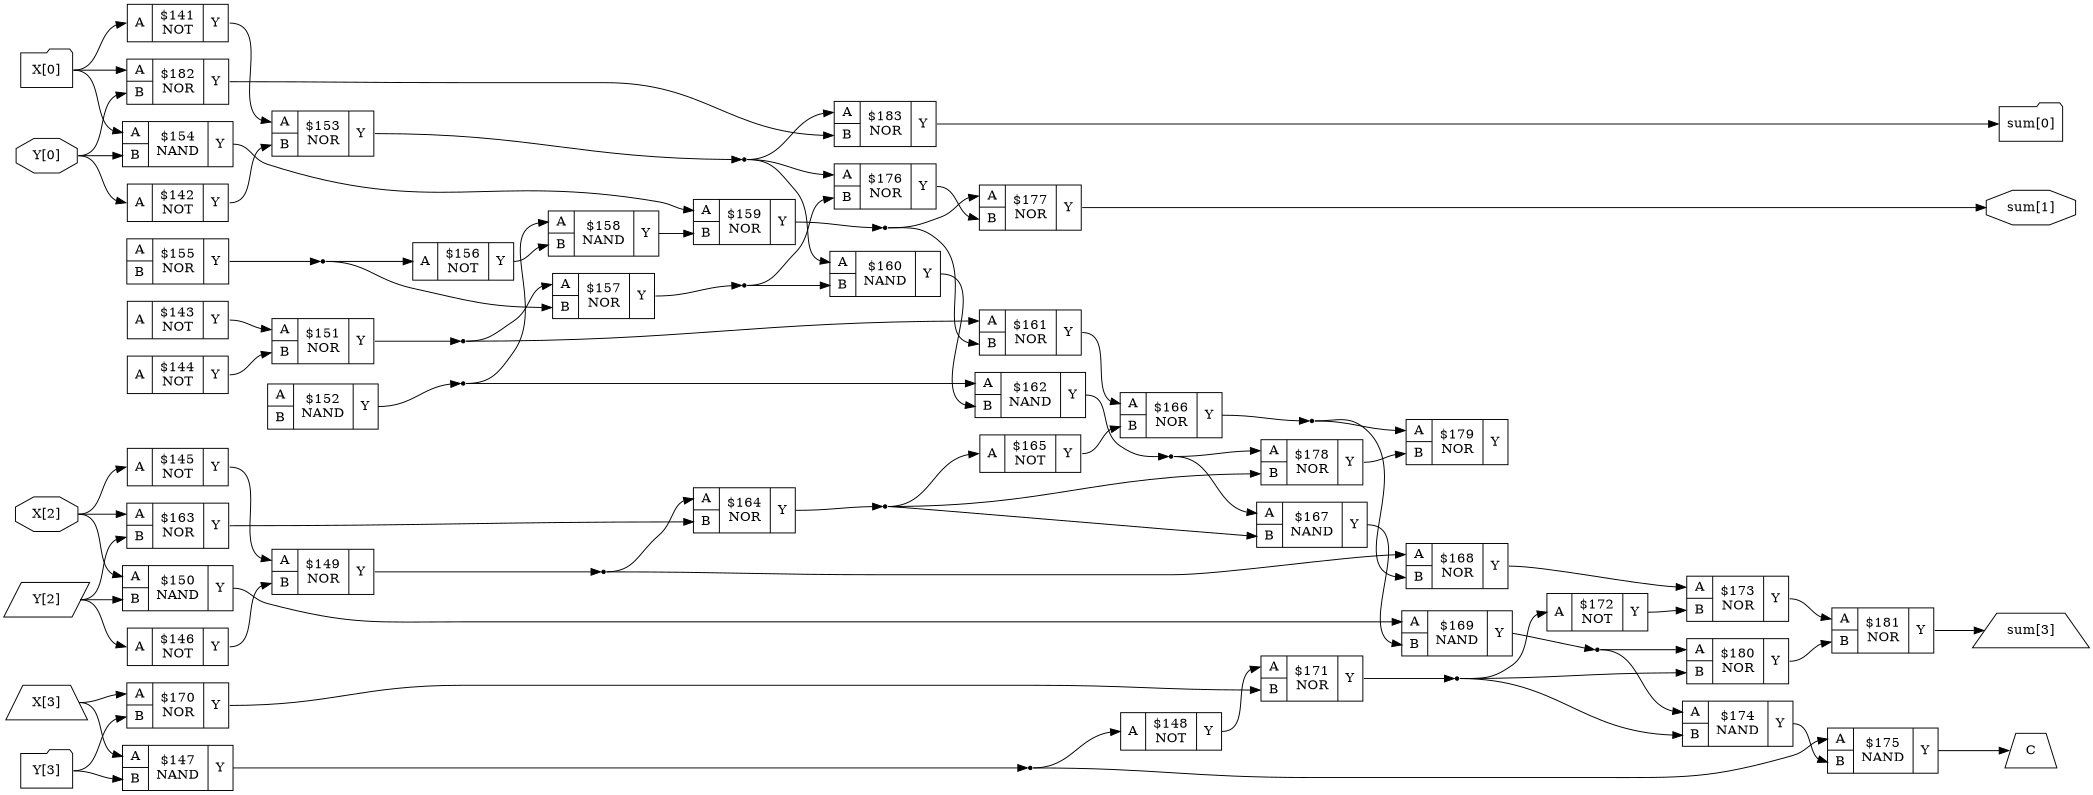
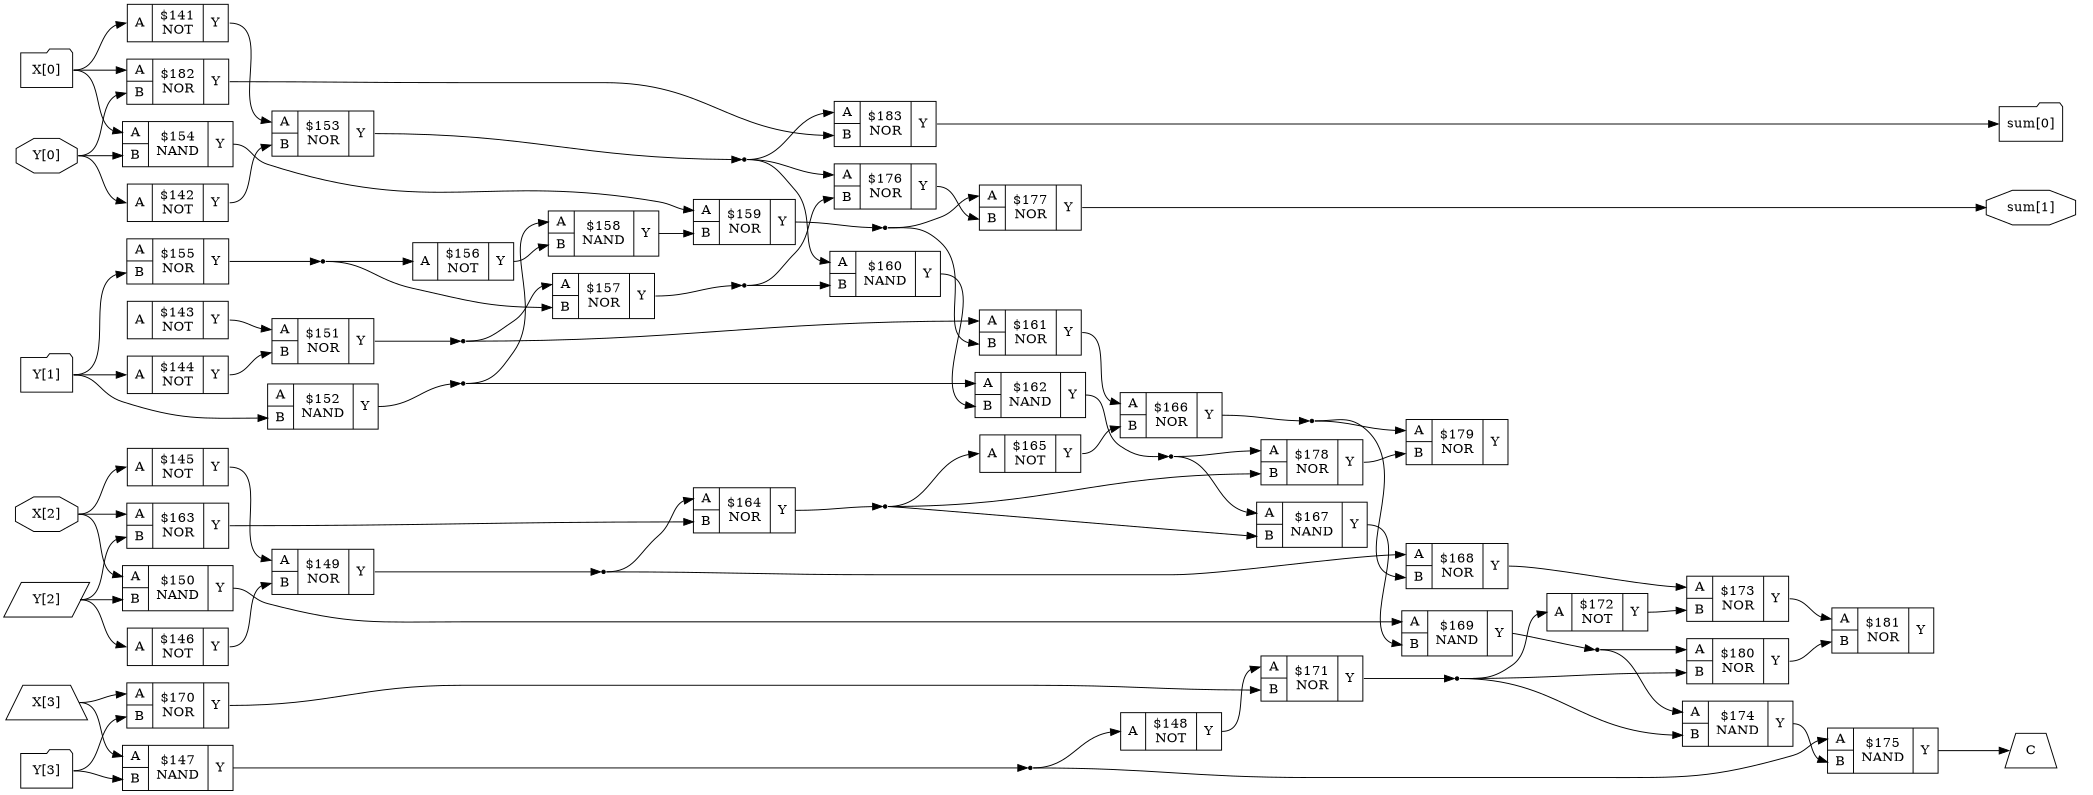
node "Y[1]": added
node "sum[3]": removed
